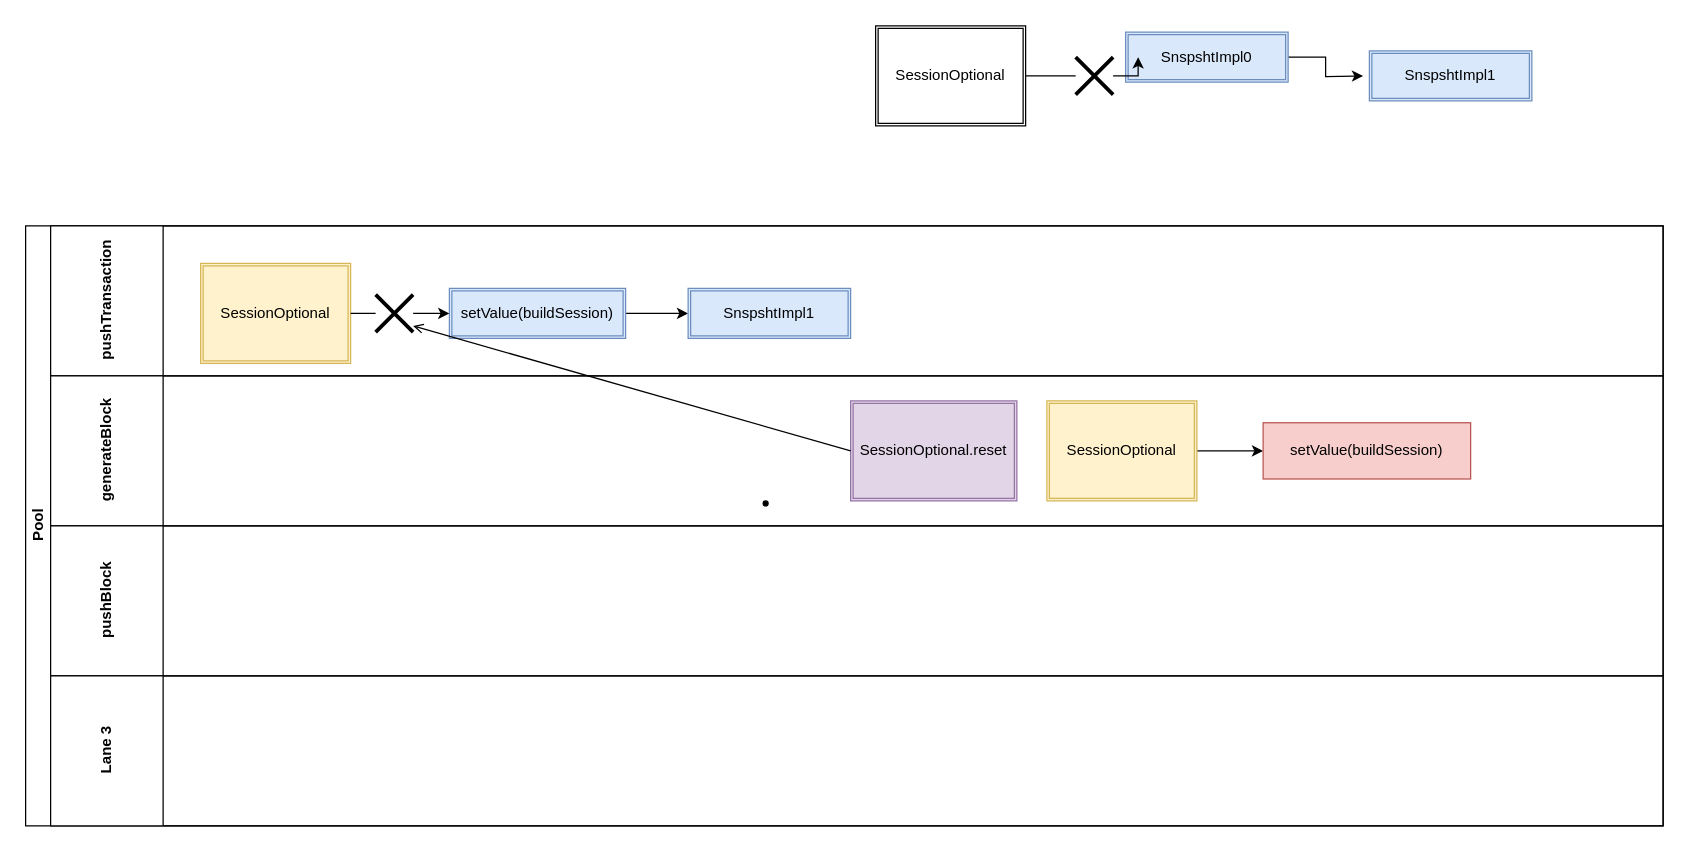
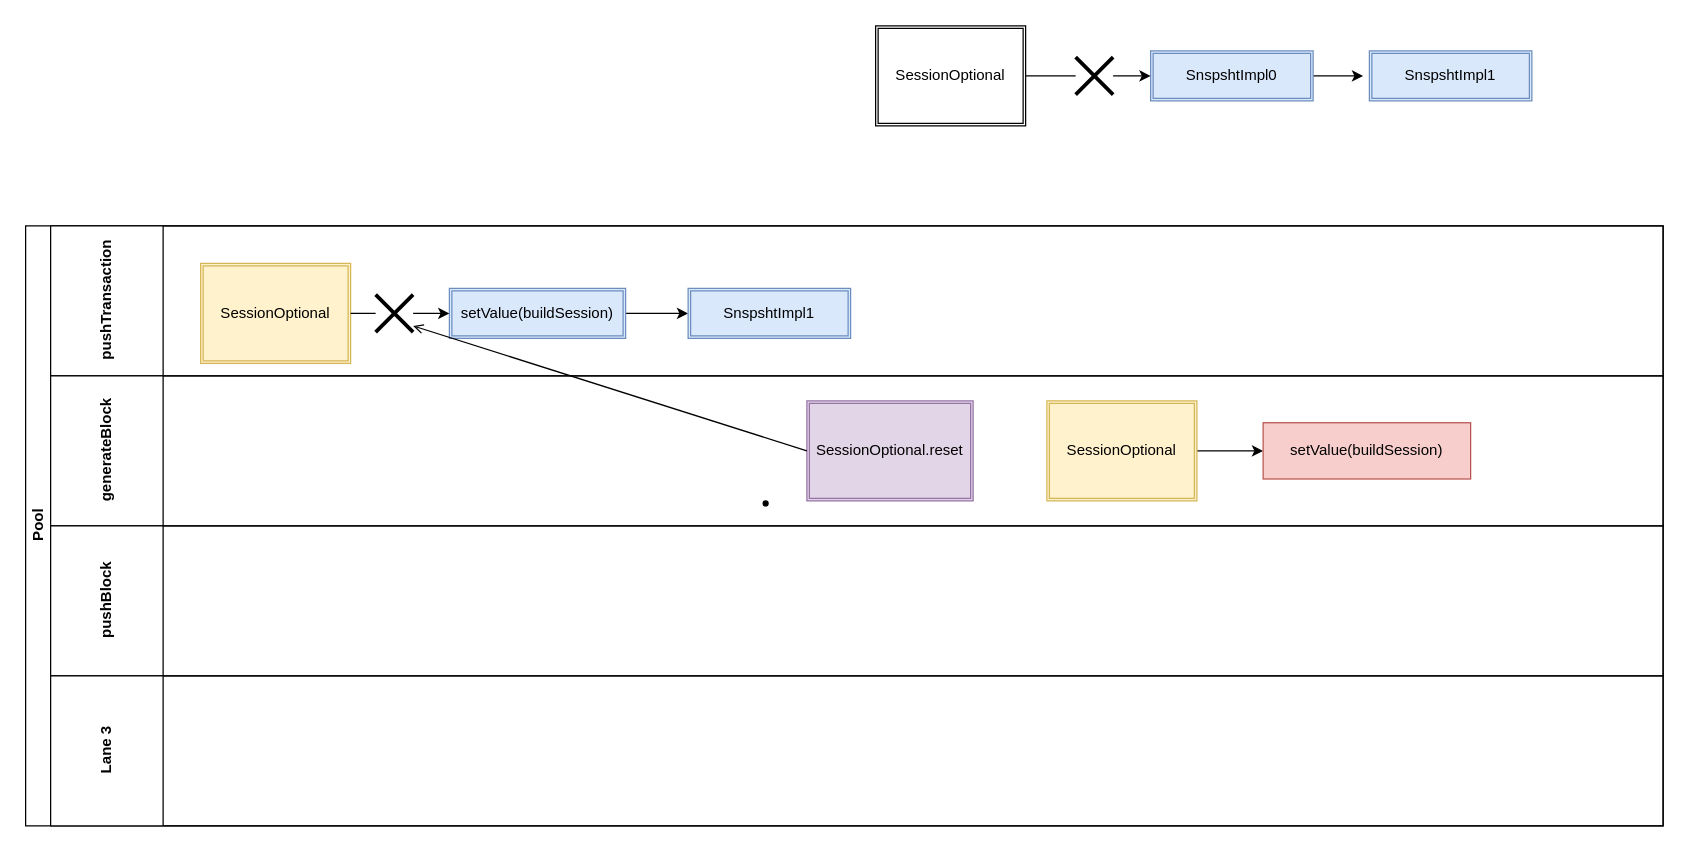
node "SnspshtImpl0": moved (1207, 57) -> (1232, 76)
node "SessionOptional.reset": moved (934, 451) -> (890, 451)
